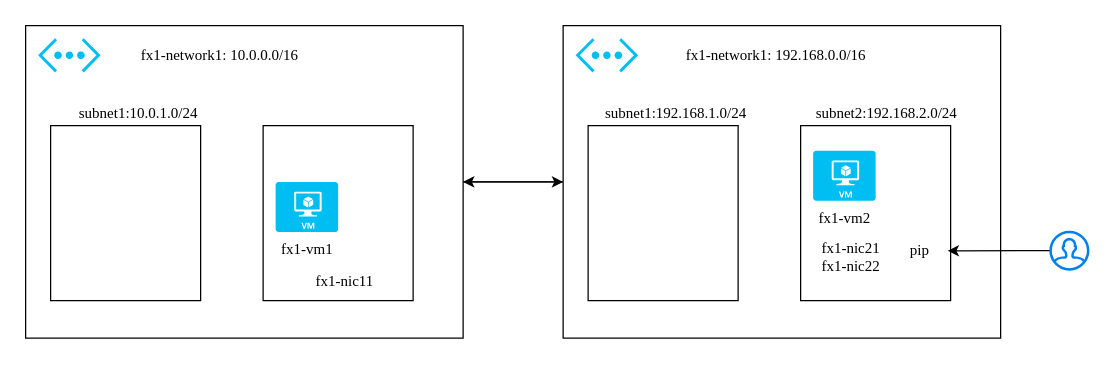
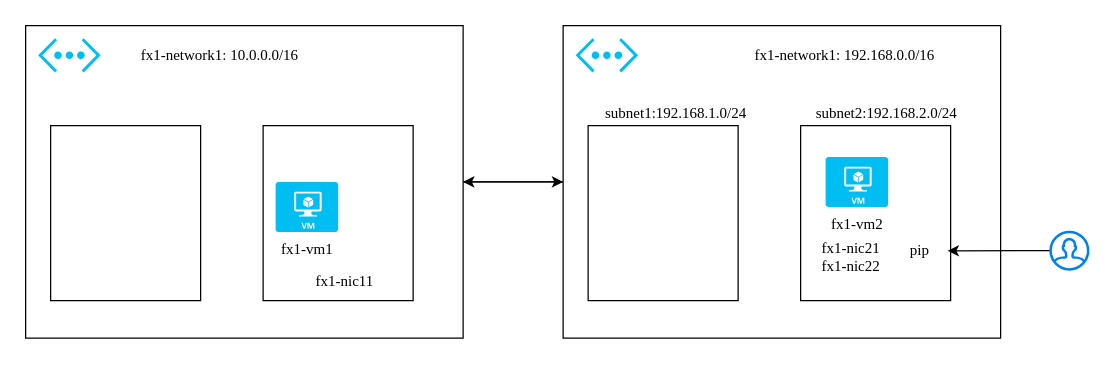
node "fx1-network1: 192.168.0.0/16": moved (776, 55) -> (844, 55)
node "subnet1:10.0.1.0/24": removed
node "fx1-vm2": moved (844, 176) -> (857, 182)
